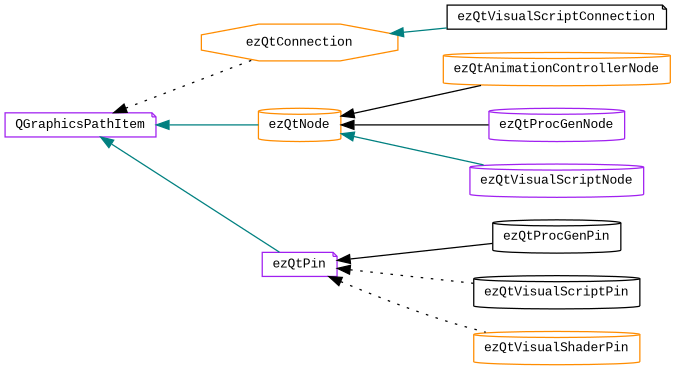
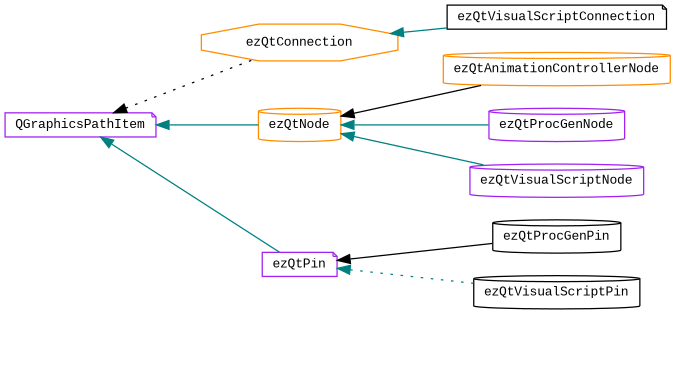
edge "ezQtProcGenNode" -> "ezQtNode": color black -> teal
edge "ezQtVisualScriptPin" -> "ezQtPin": color black -> teal
node "ezQtVisualShaderPin": removed
